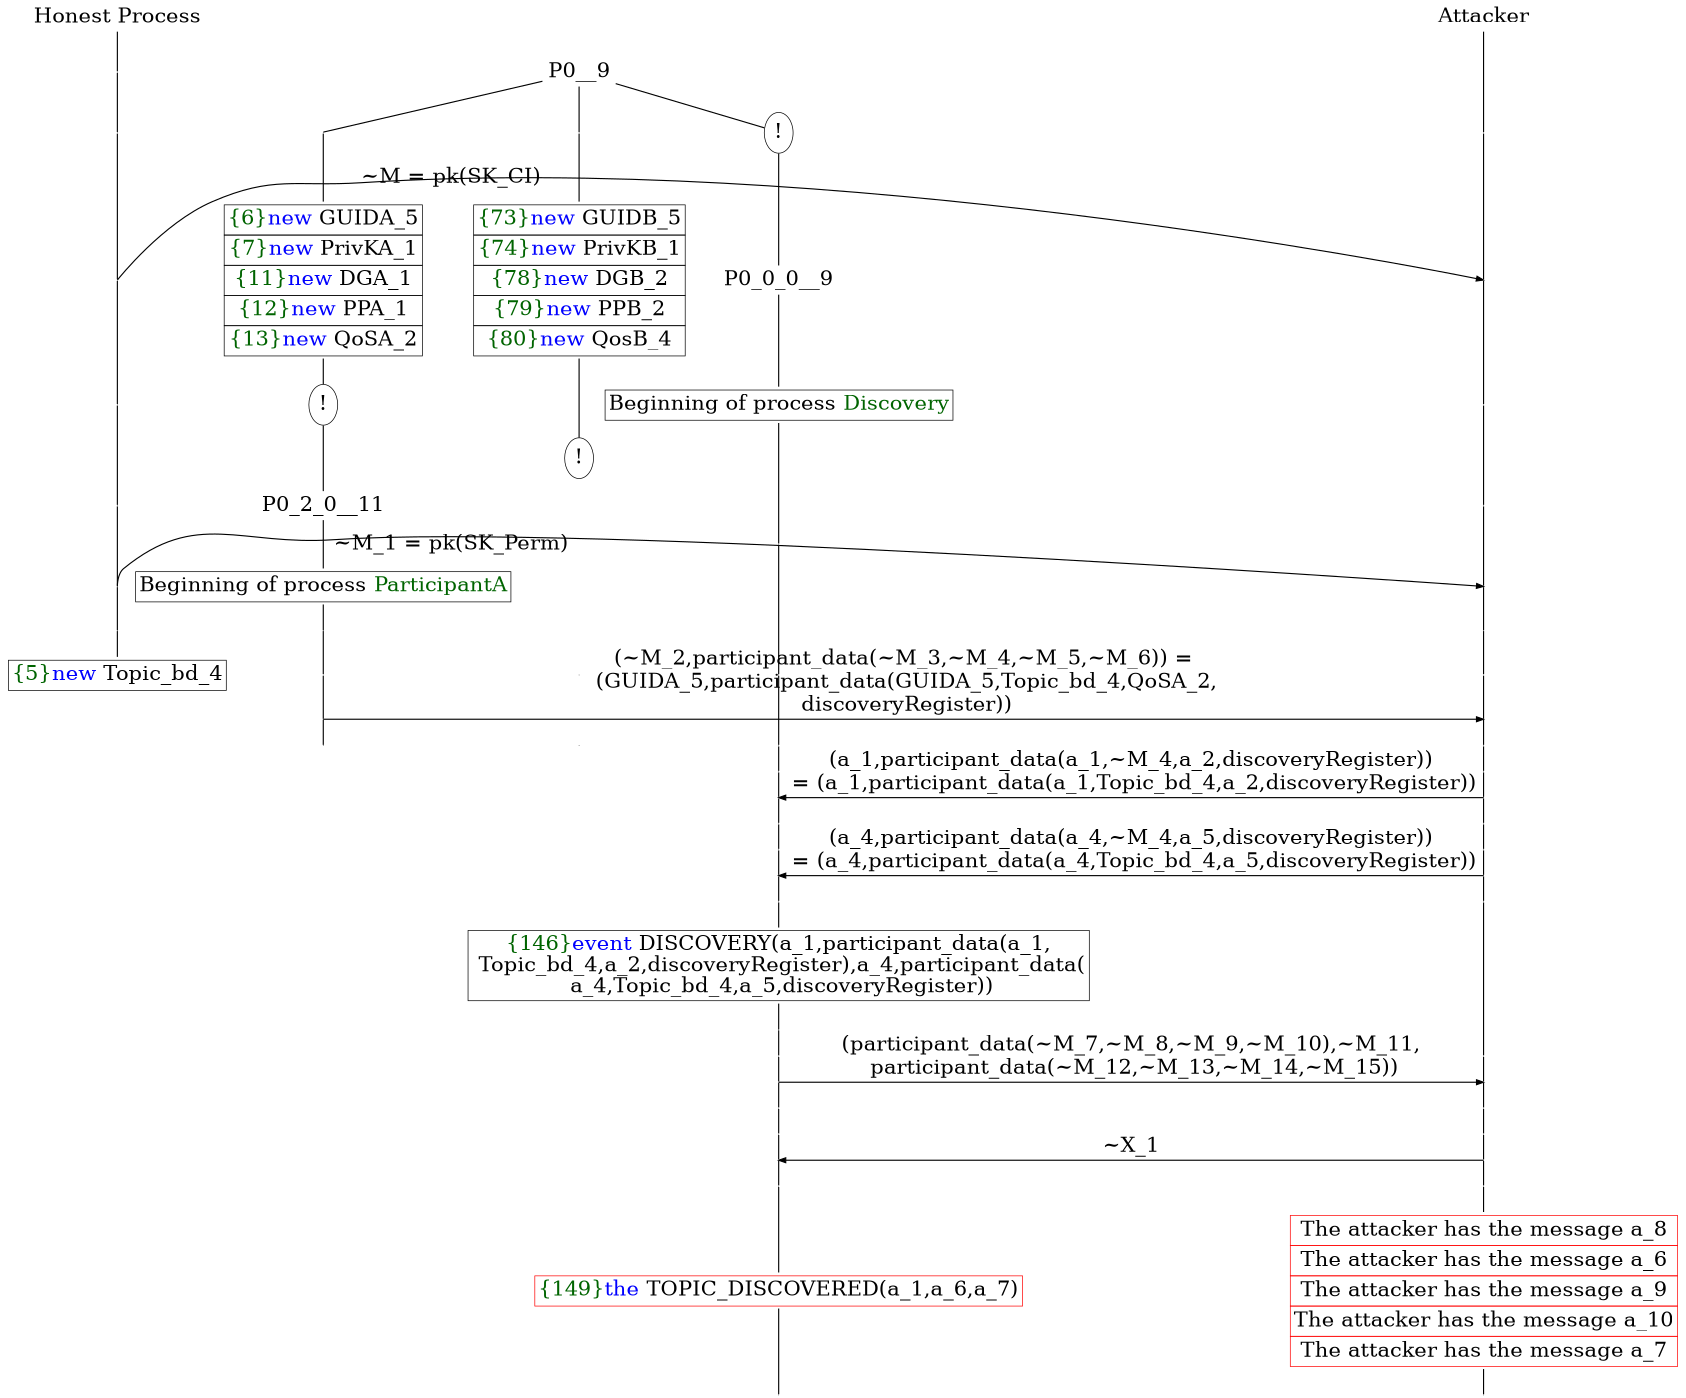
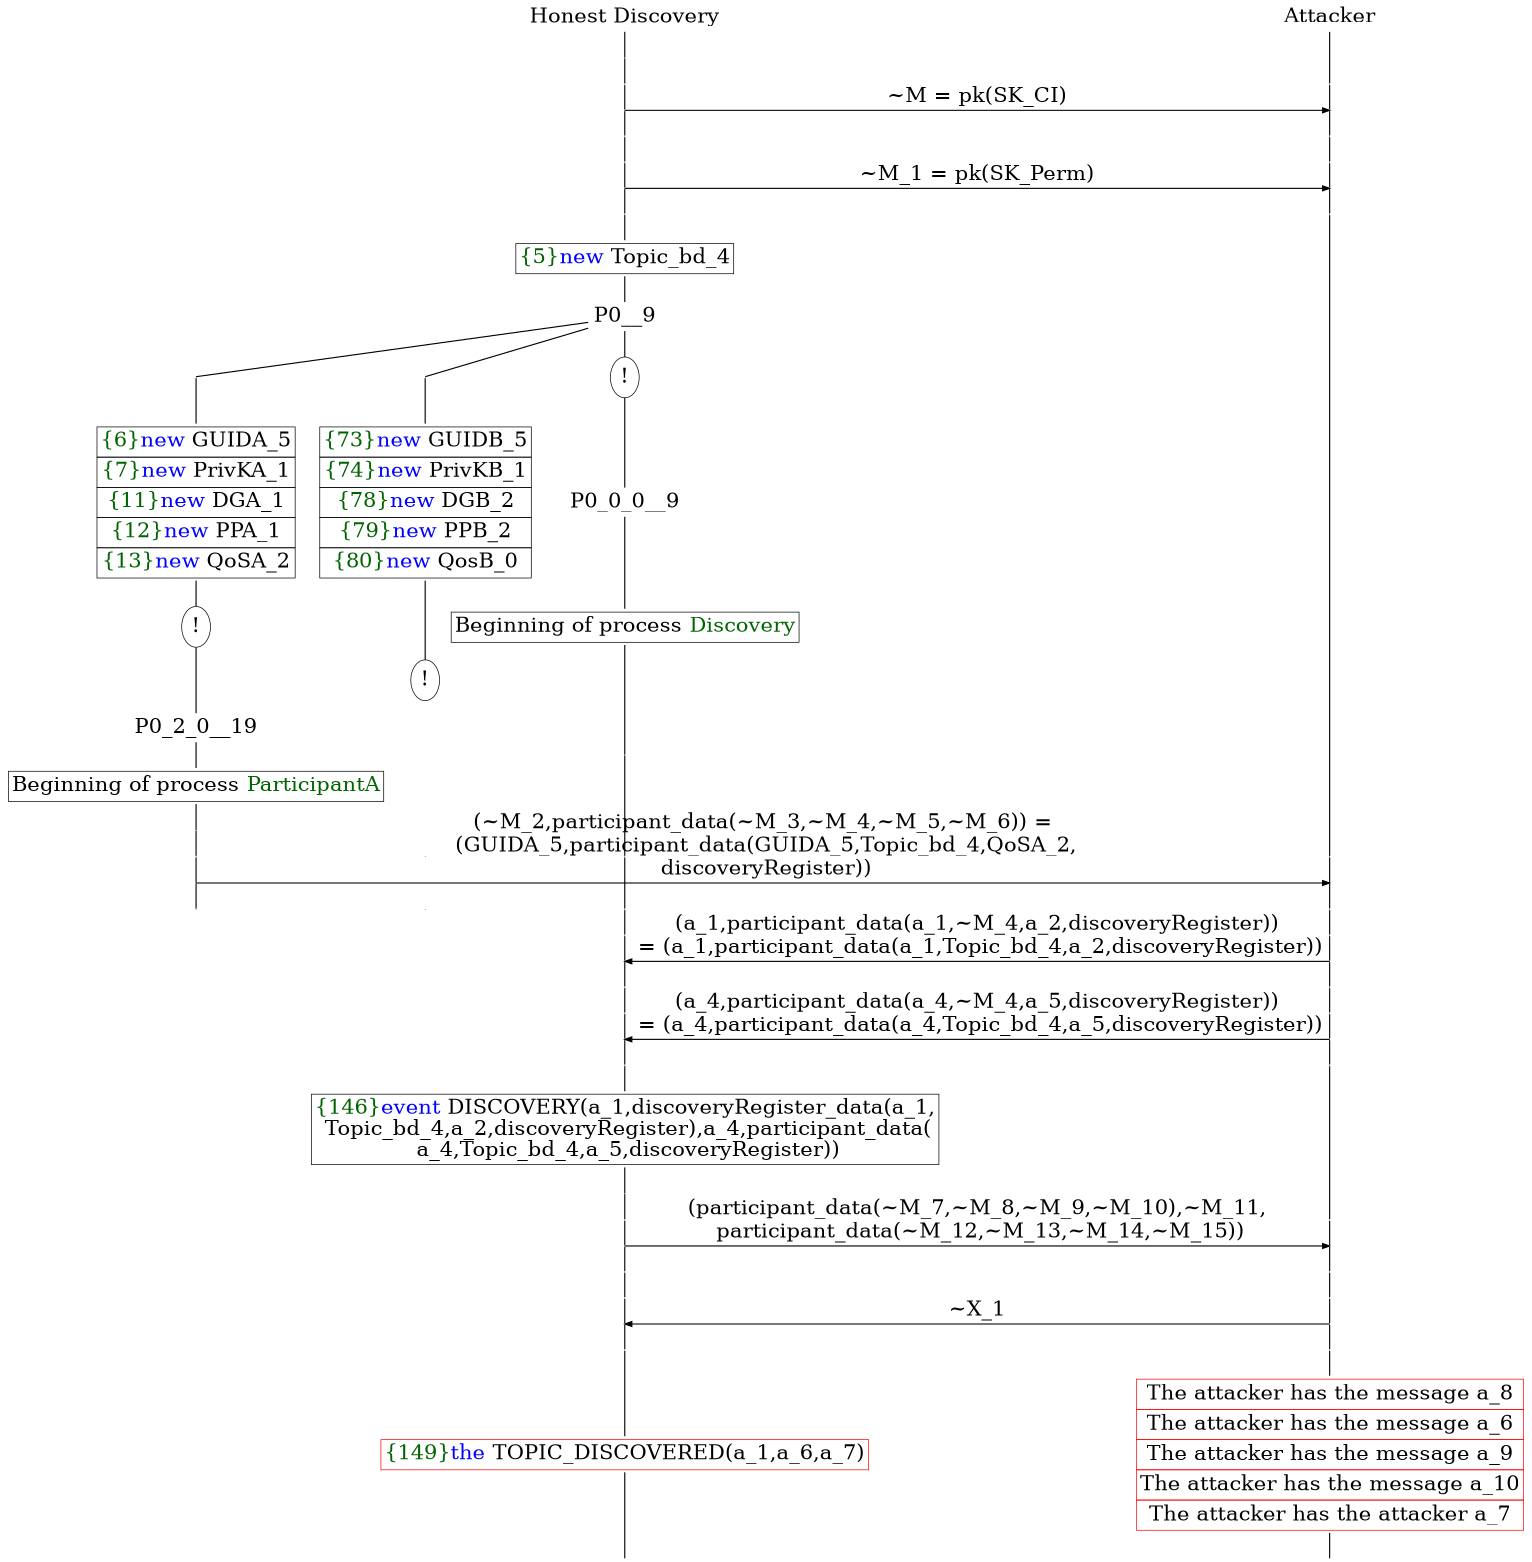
node "Honest Process": label "Honest Process" -> "Honest Discovery"
edge "{5}" -- "P0__9": added
node "{73}": text "QosB_4" -> "QosB_0"
node "P0_2_0__11": label "P0_2_0__11" -> "P0_2_0__19"
node "{146}": text "DISCOVERY(a_1,participant_data(a_1," -> "DISCOVERY(a_1,discoveryRegister_data(a_1,"
node "The attacker has the message a_8": text "The attacker has the message a_7" -> "The attacker has the attacker a_7"
